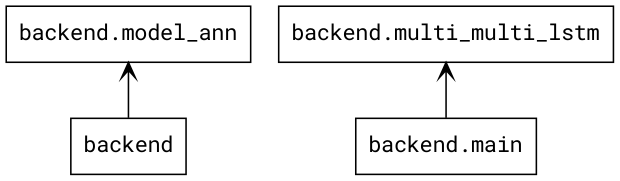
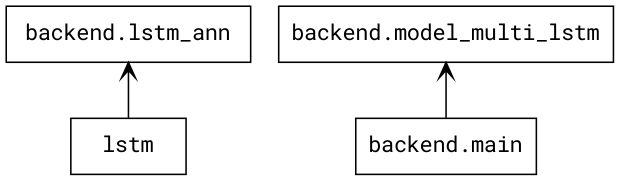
node "backend.model_ann": label "backend.model_ann" -> "backend.lstm_ann"
node "backend.multi_multi_lstm": label "backend.multi_multi_lstm" -> "backend.model_multi_lstm"
node "backend": label "backend" -> "lstm"
